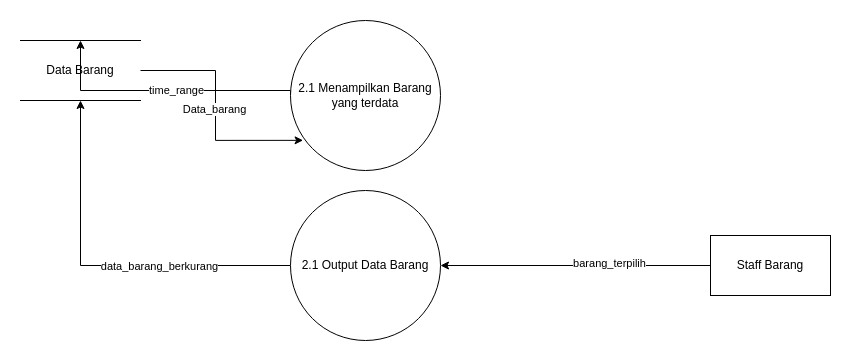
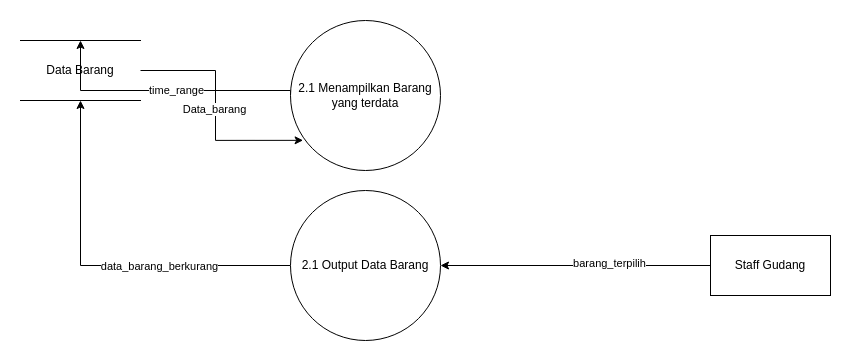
node "Staff Barang": label "Staff Barang" -> "Staff Gudang"
